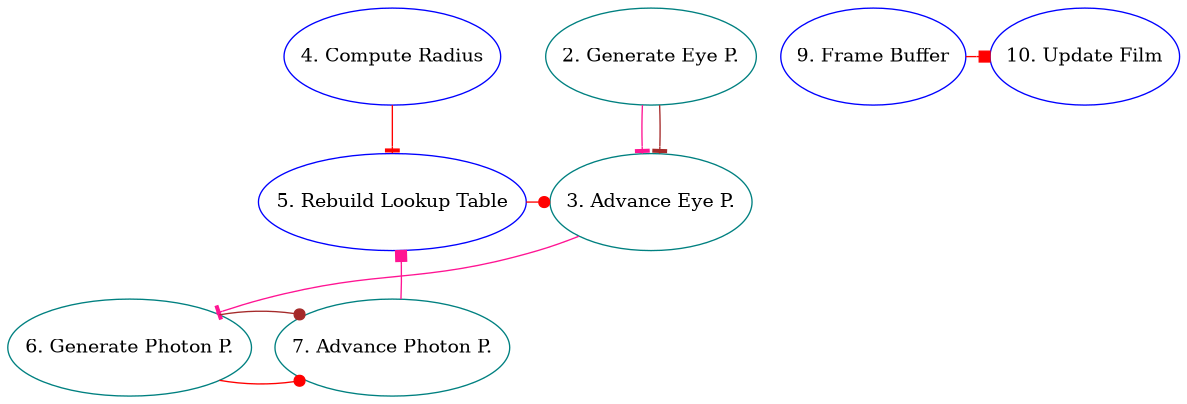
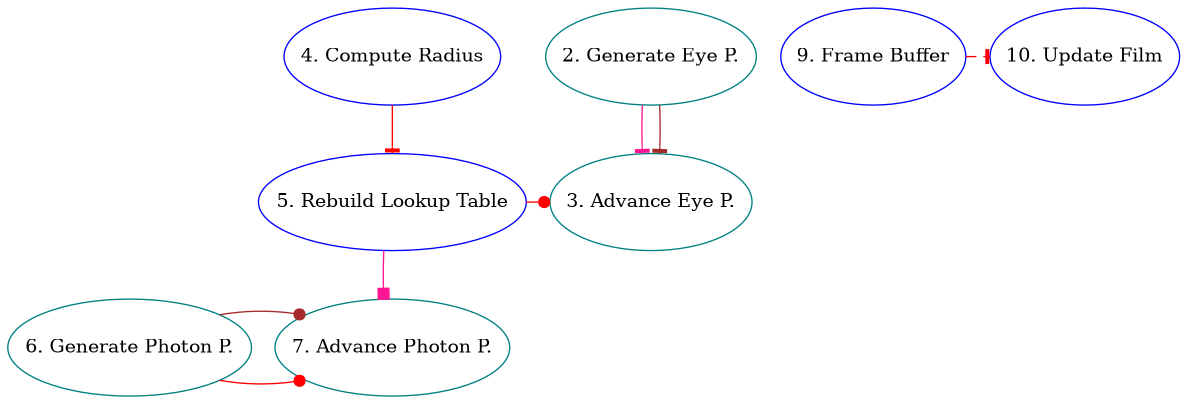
edge "9. Frame Buffer" -> "10. Update Film": arrowhead box -> tee
edge "3. Advance Eye P." -> "6. Generate Photon P.": removed
edge "7. Advance Photon P." -> "5. Rebuild Lookup Table": reversed
